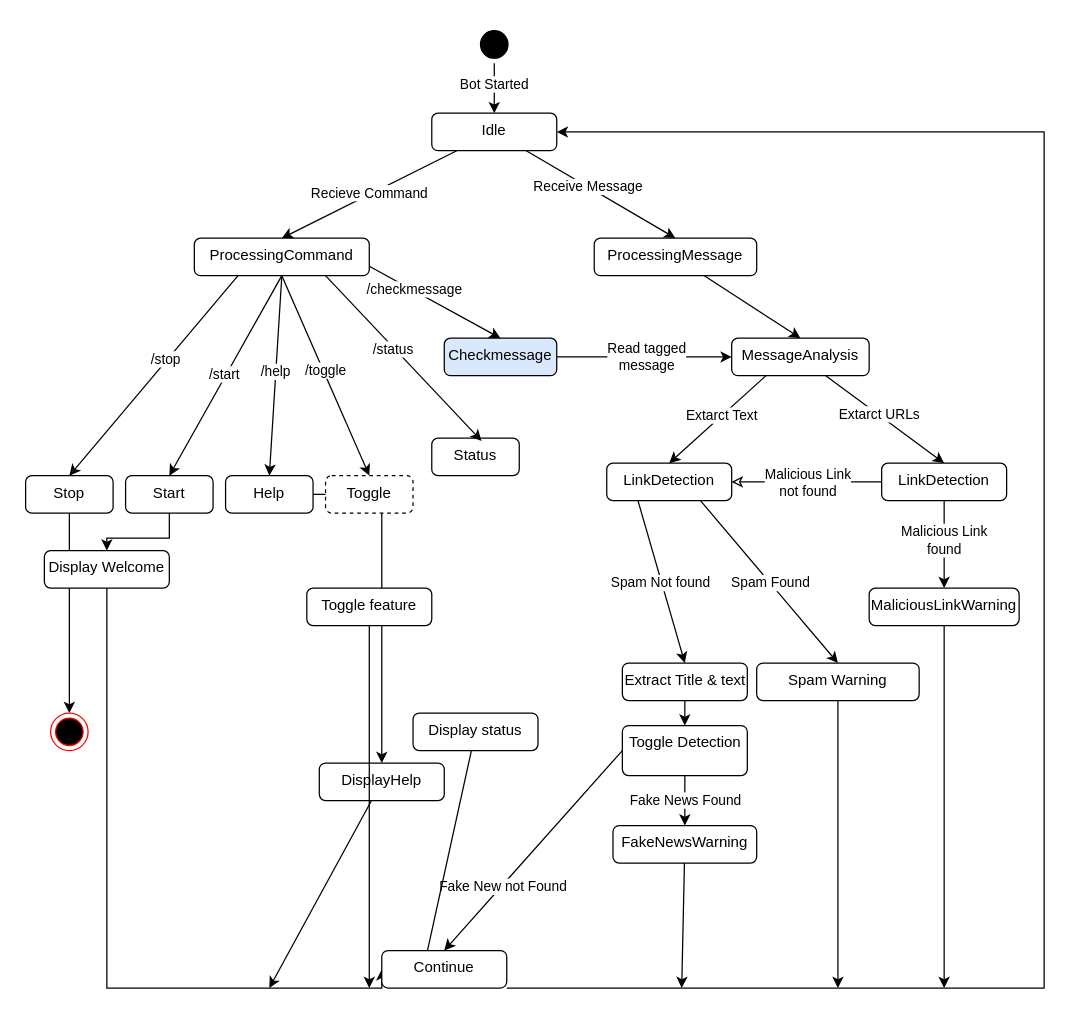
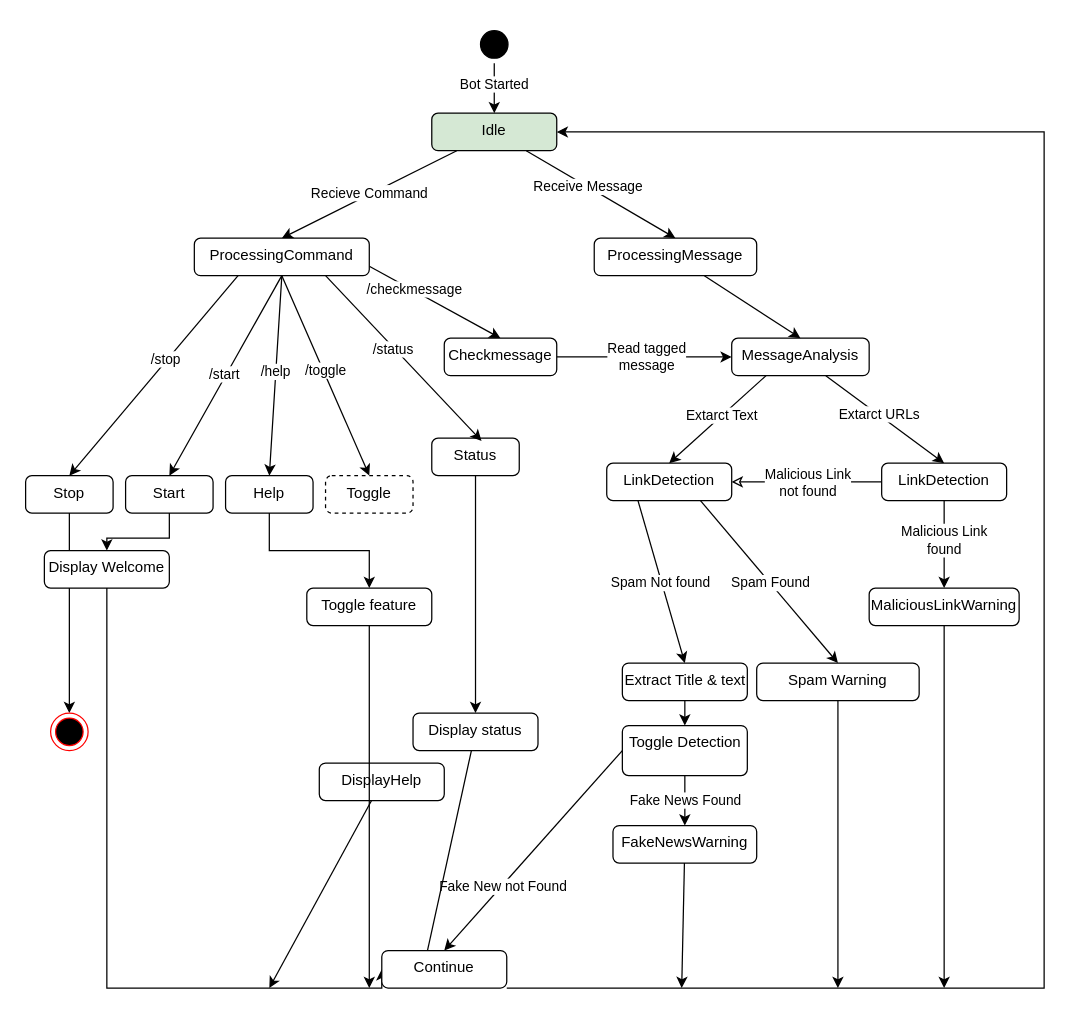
node "Idle": fillcolor #ffffff -> #d5e8d4
node "Checkmessage": fillcolor #dae8fc -> #ffffff
edge "Status" -> "Display status": added
edge "Help" -> "DisplayHelp": now "Help" -> "Toggle feature"
